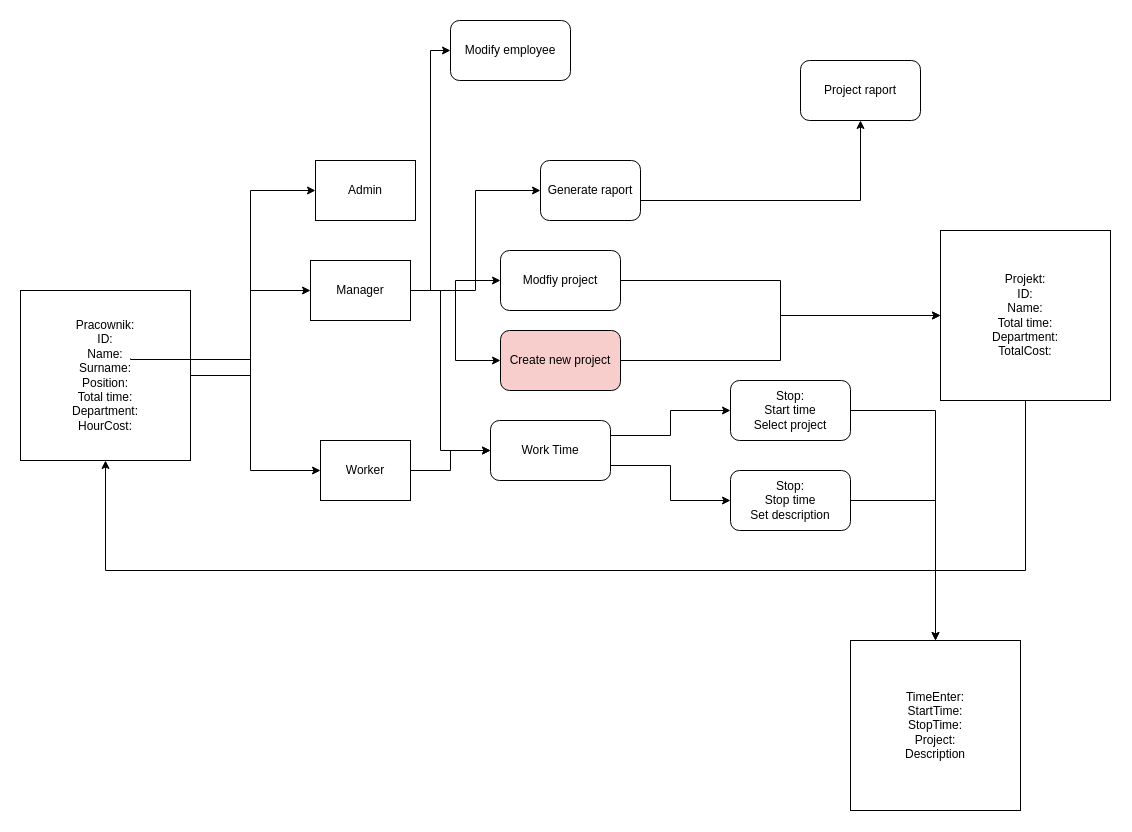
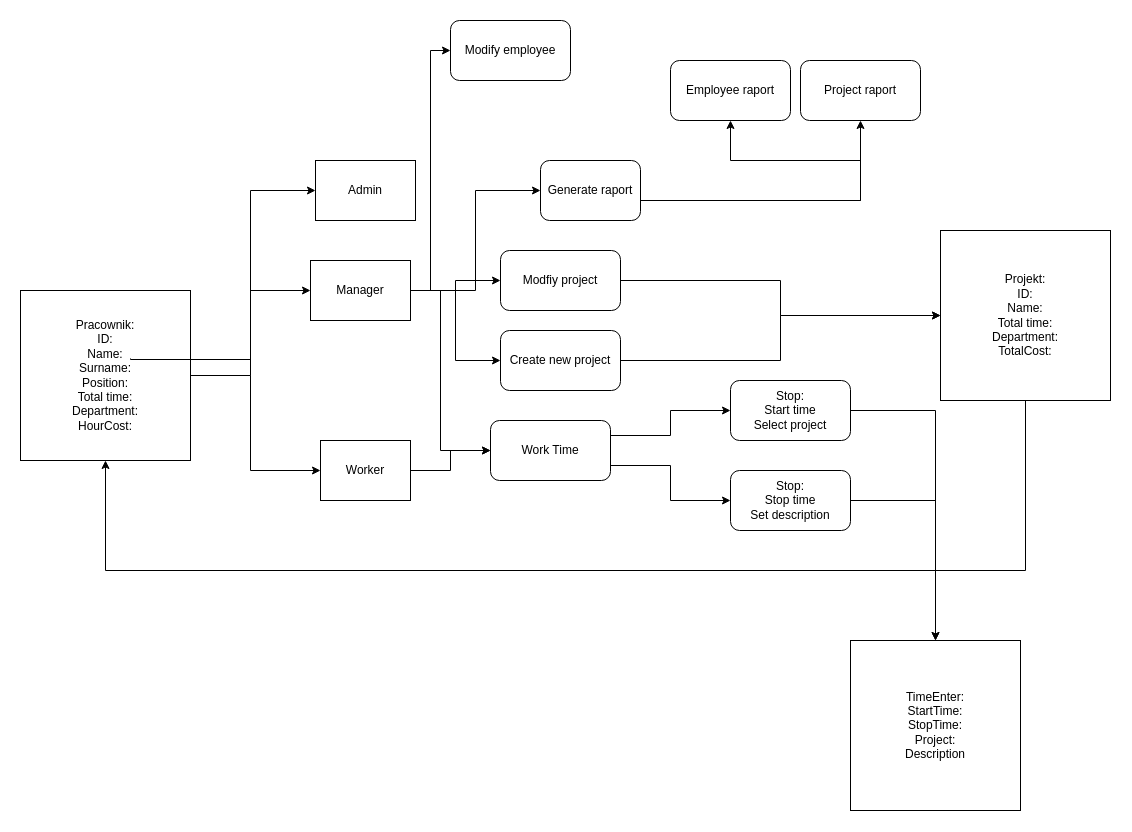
node "Employee raport": added
edge "Generate raport" -> "Employee raport": added
node "Create new project": fillcolor #f8cecc -> #ffffff
